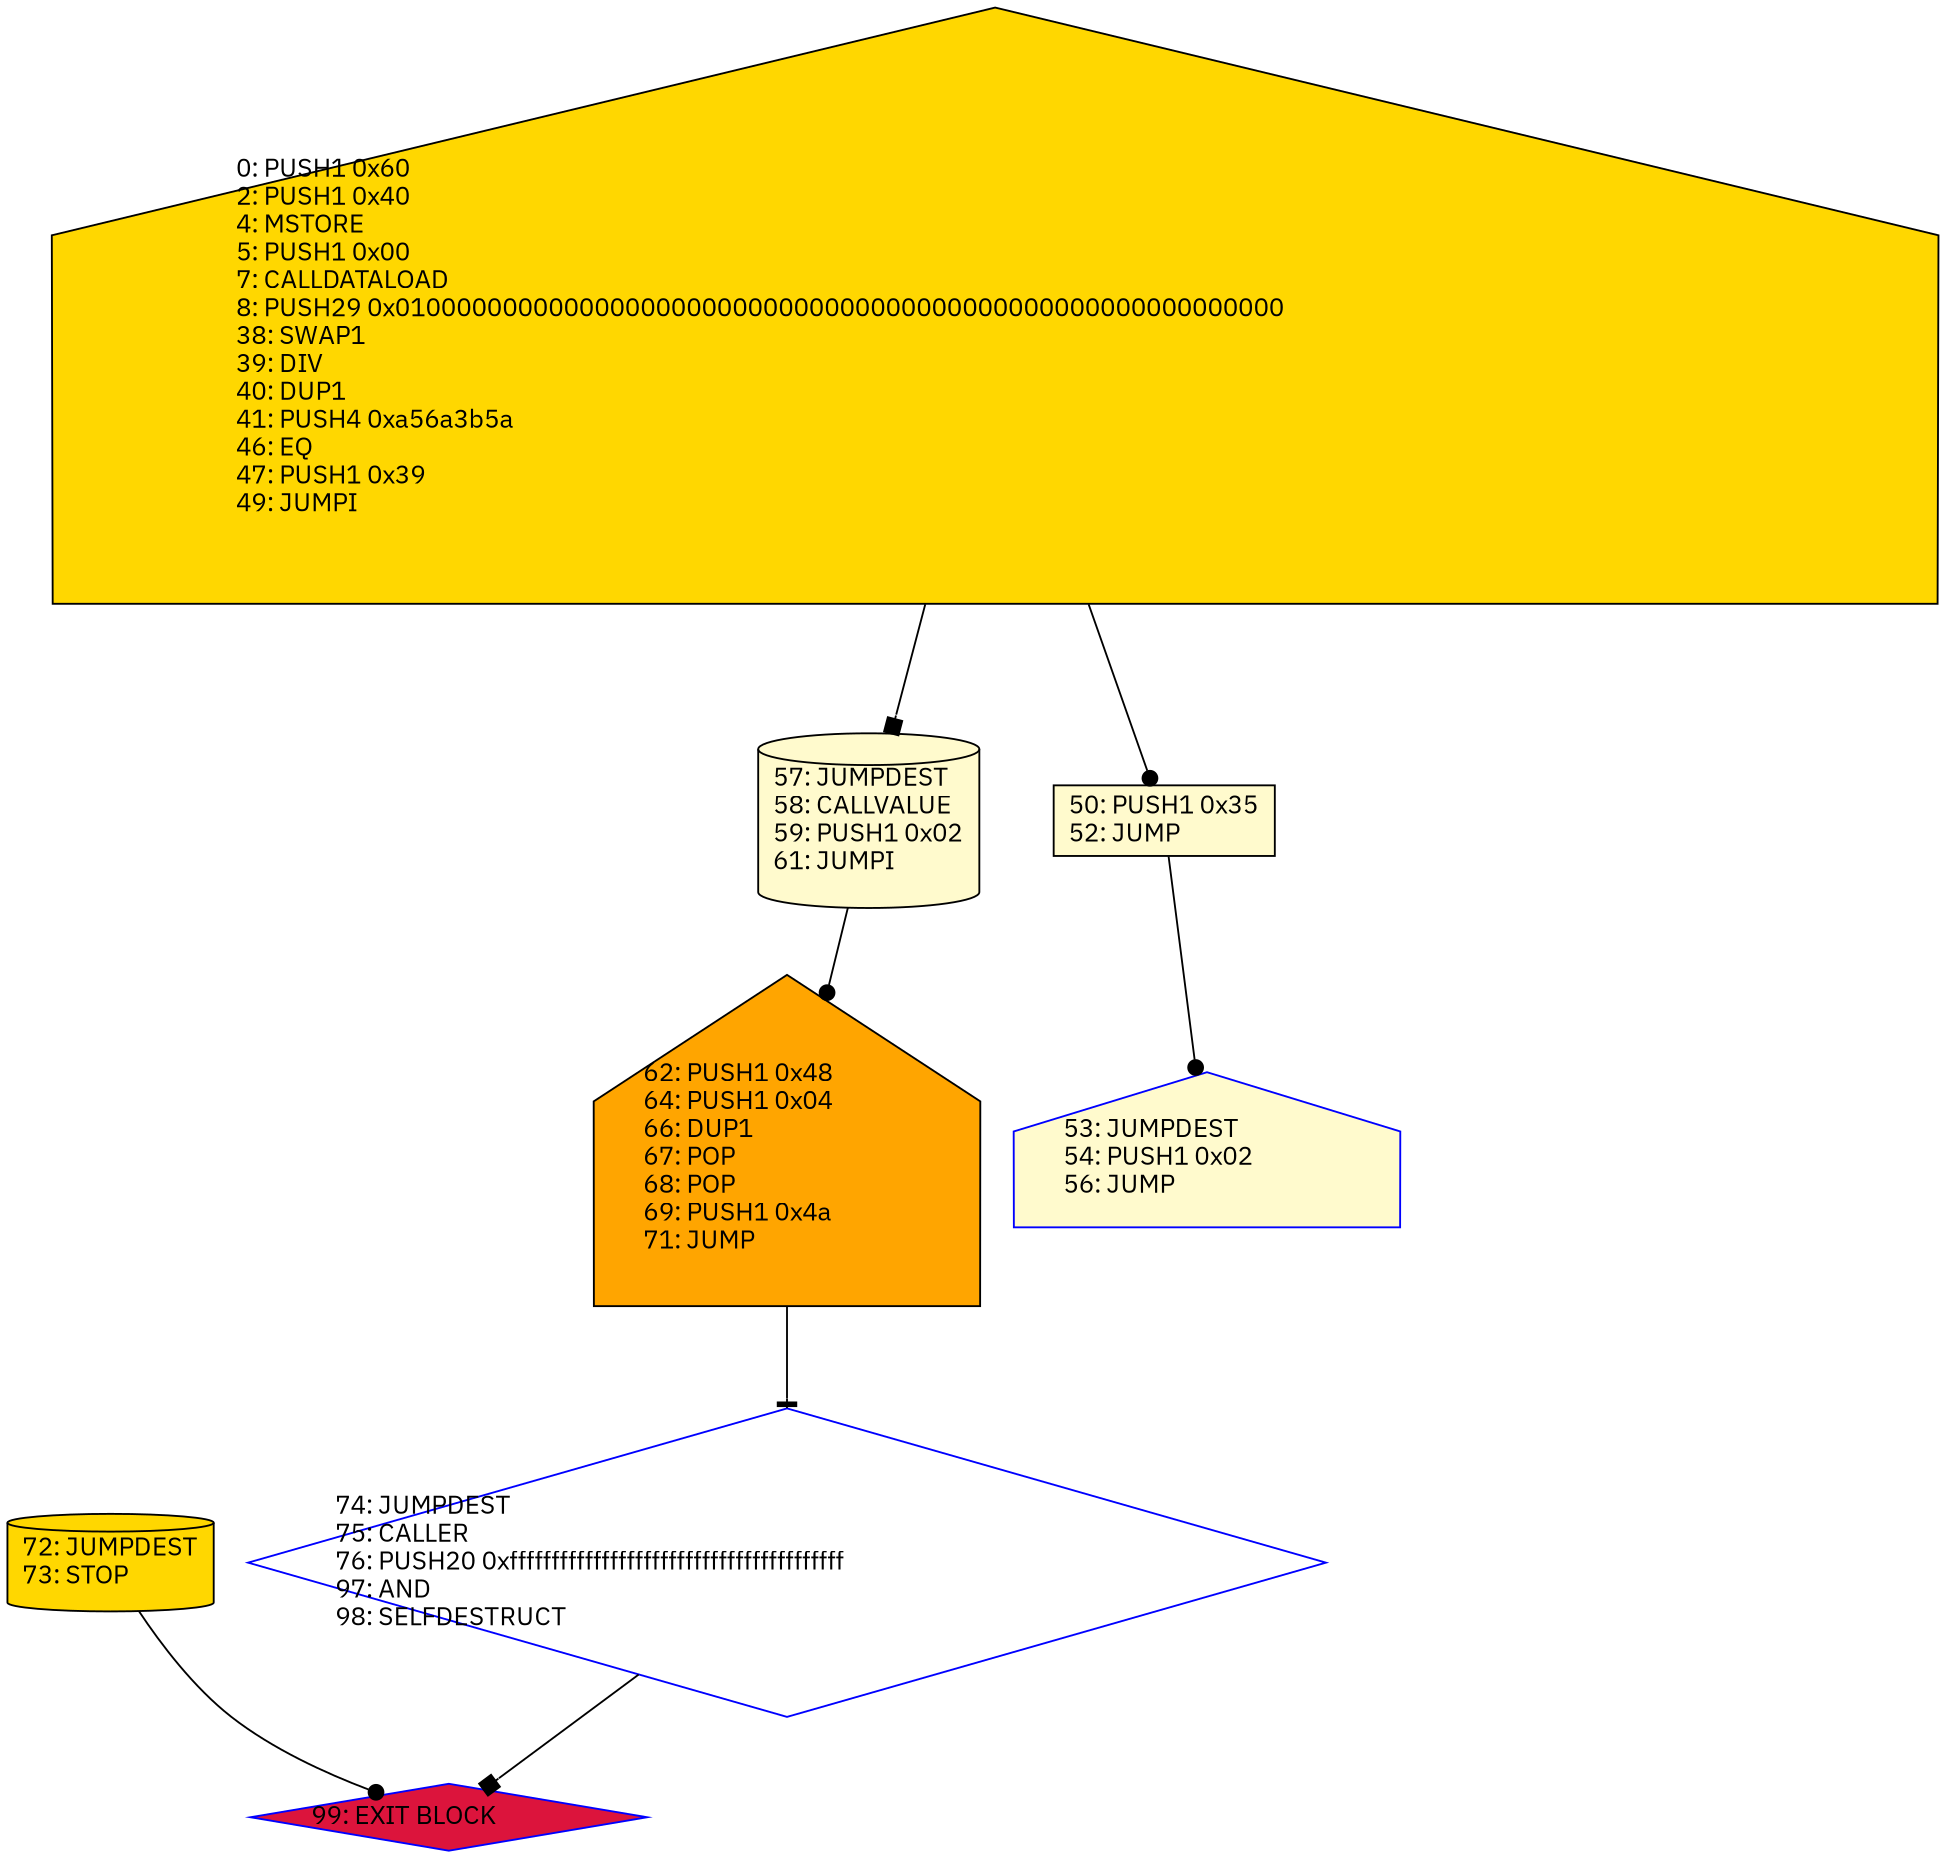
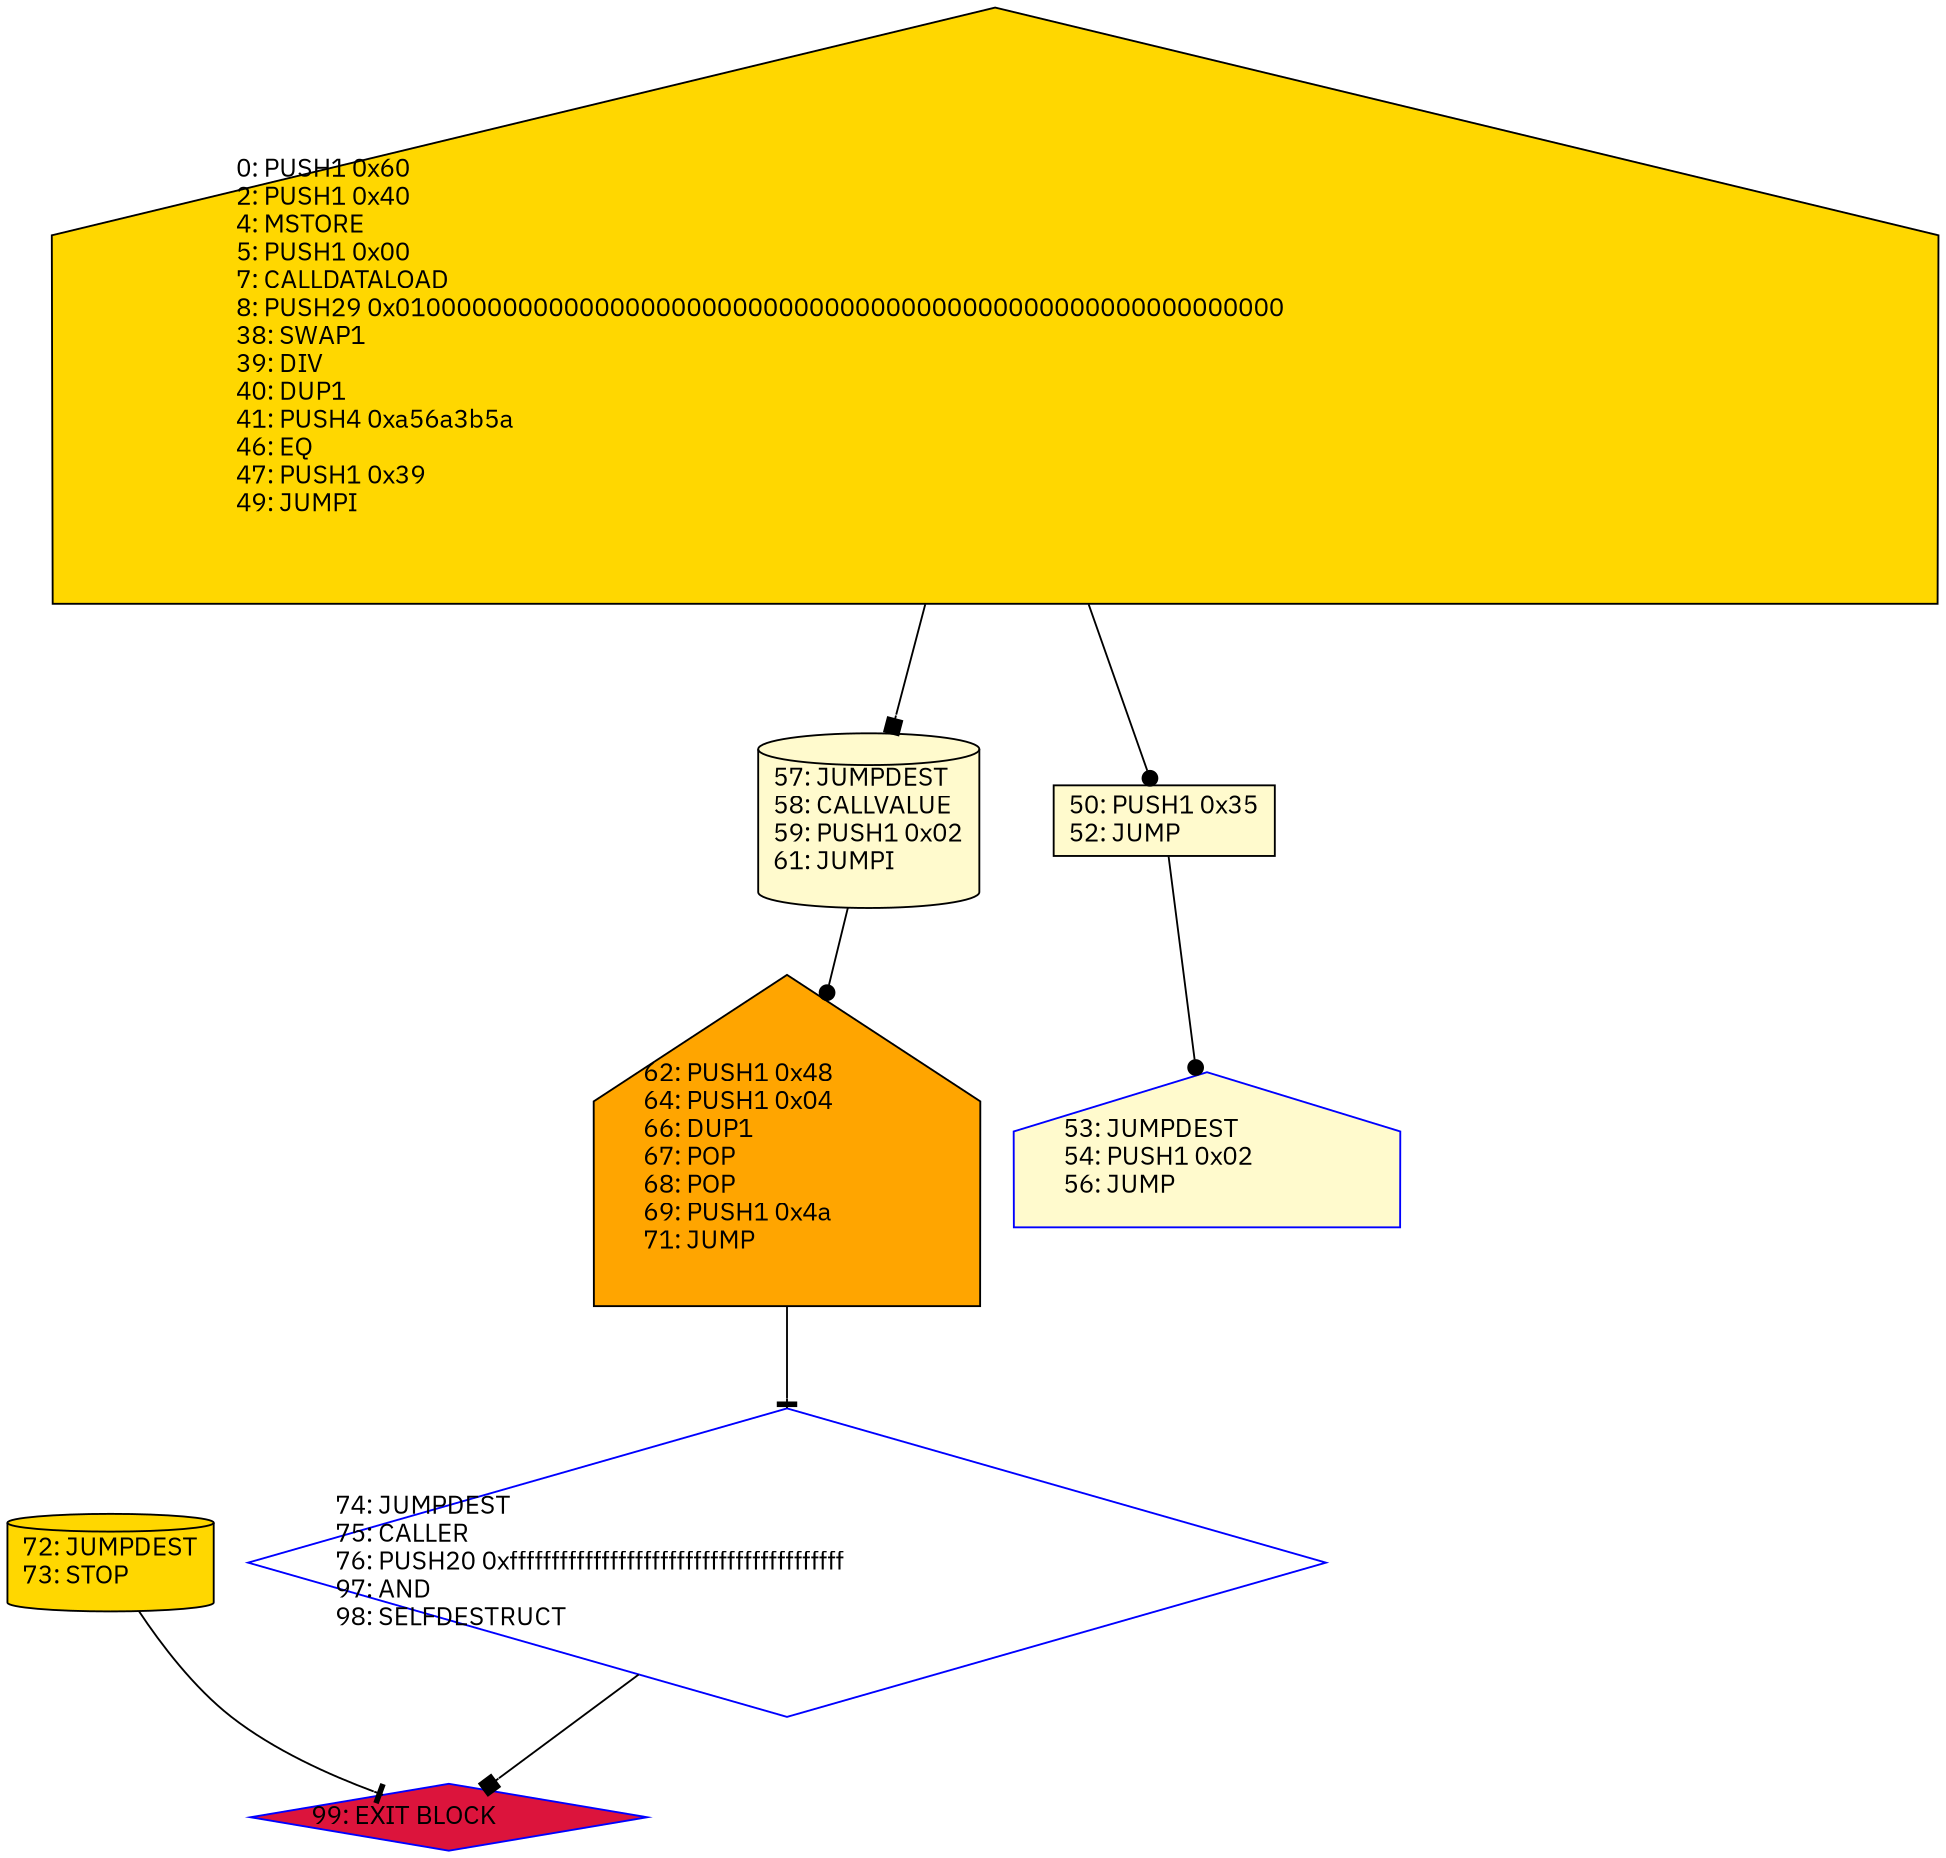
edge "72: JUMPDEST 73: STOP" -> "99: EXIT BLOCK": arrowhead dot -> tee
